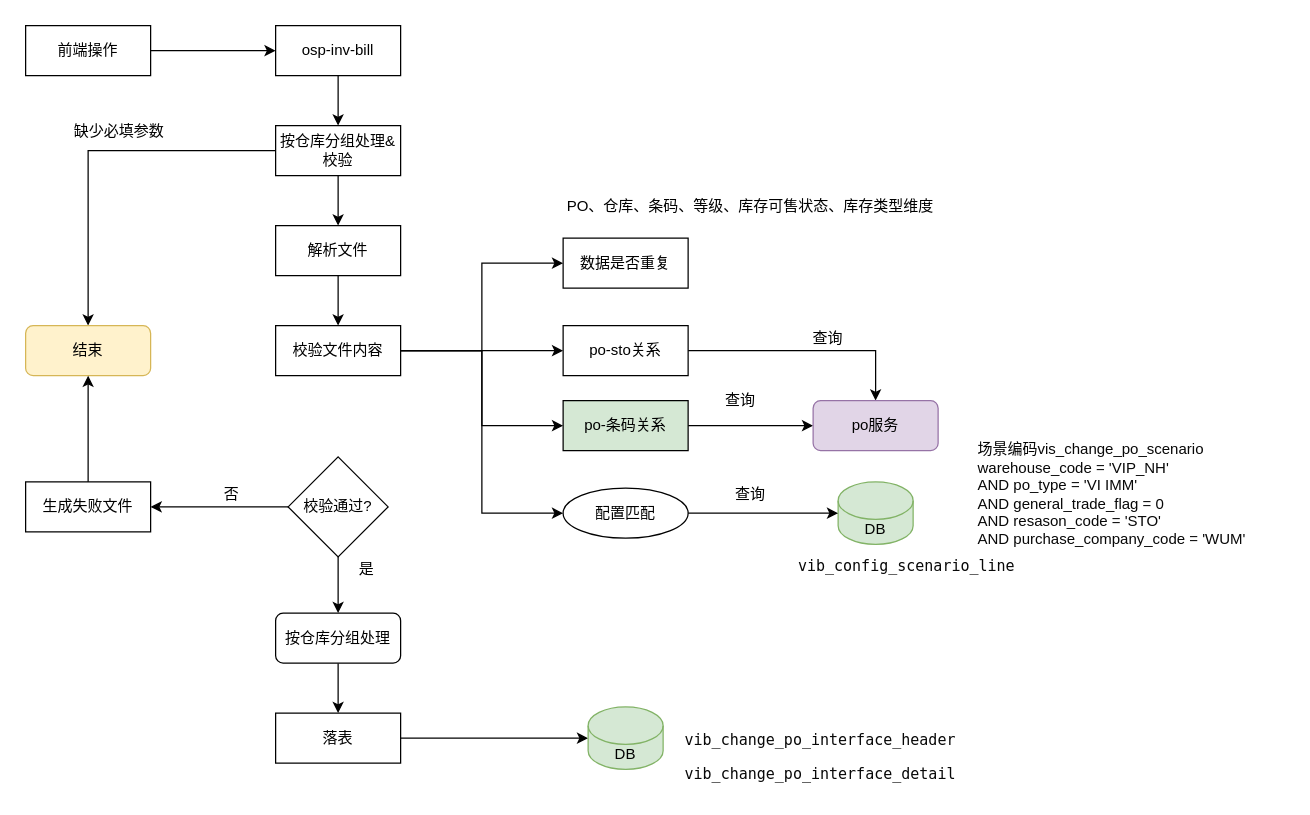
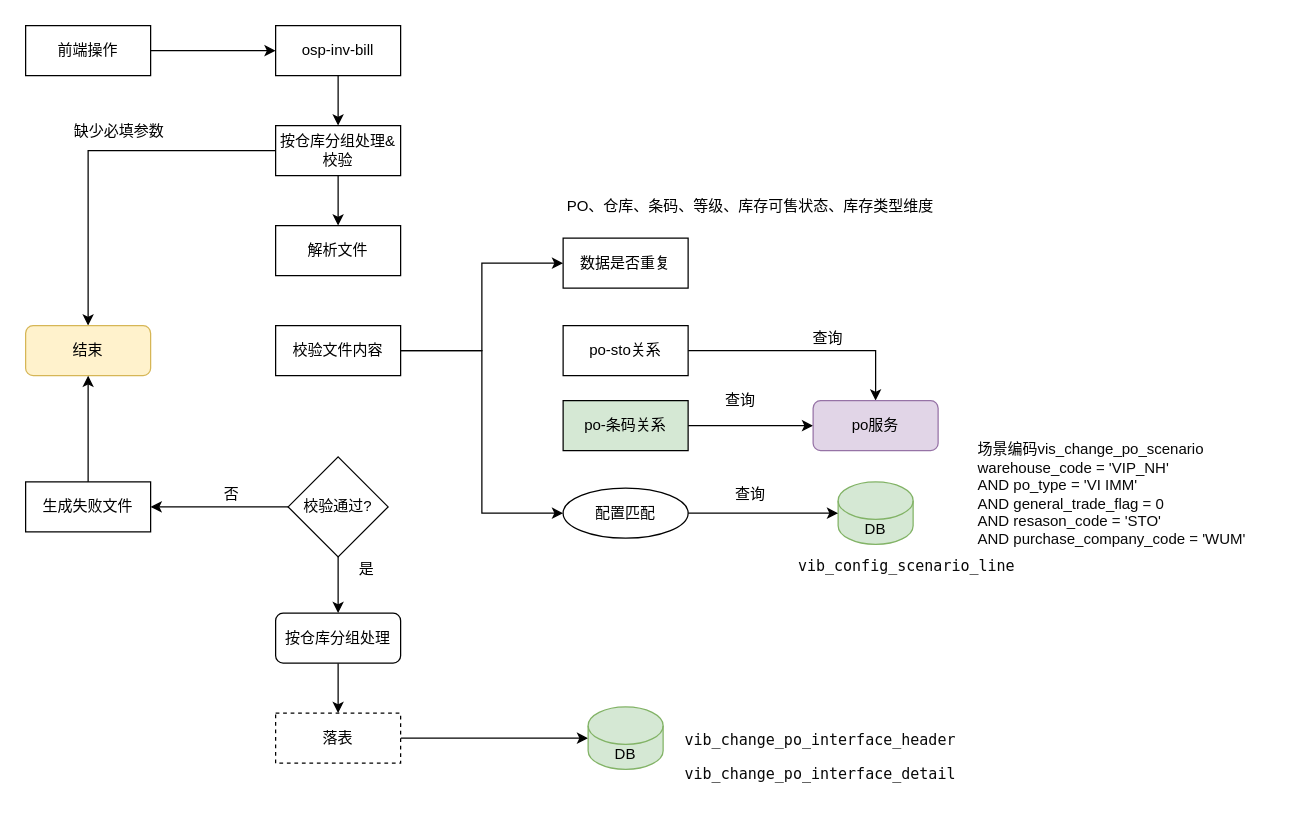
edge "解析文件" -> "校验文件内容": removed
edge "校验文件内容" -> "po-sto关系": removed
edge "校验文件内容" -> "po-条码关系": removed
node "落表": style solid -> dashed
